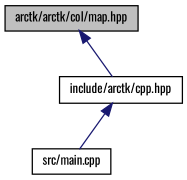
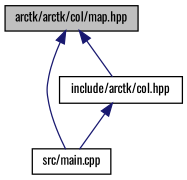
node "include/arctk/cpp.hpp": label "include/arctk/cpp.hpp" -> "include/arctk/col.hpp"
edge "src/main.cpp" -> "arctk/arctk/col/map.hpp": added
